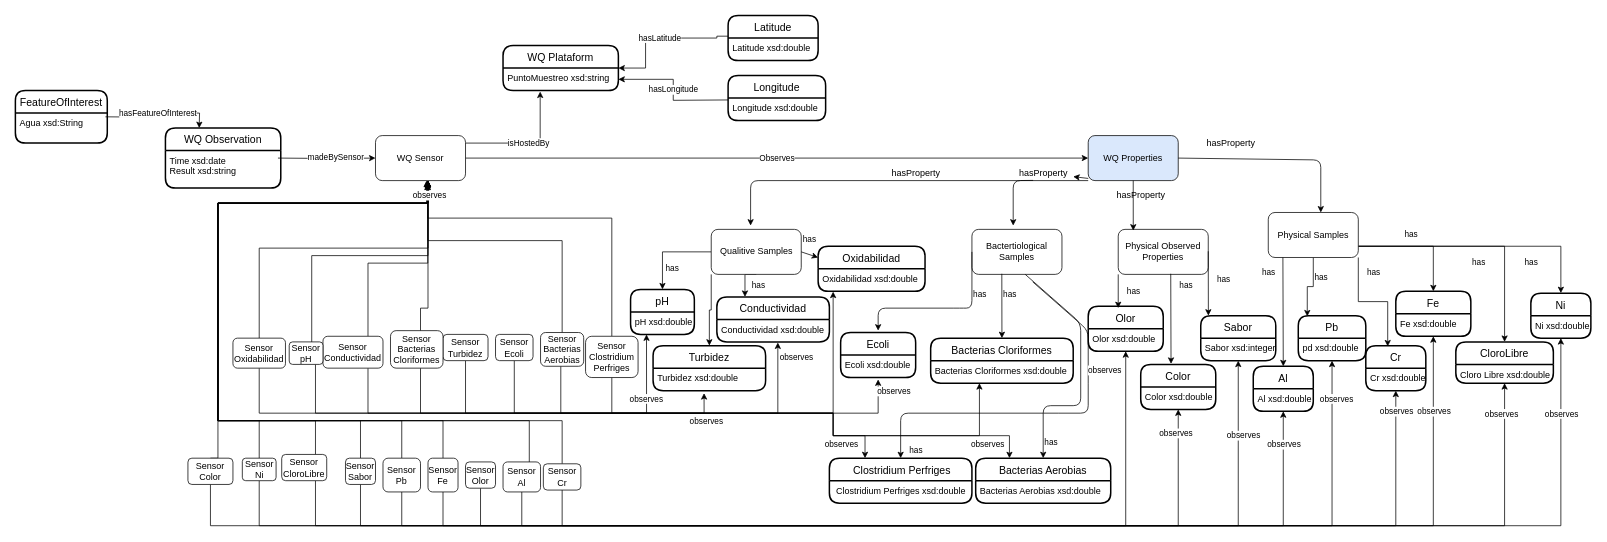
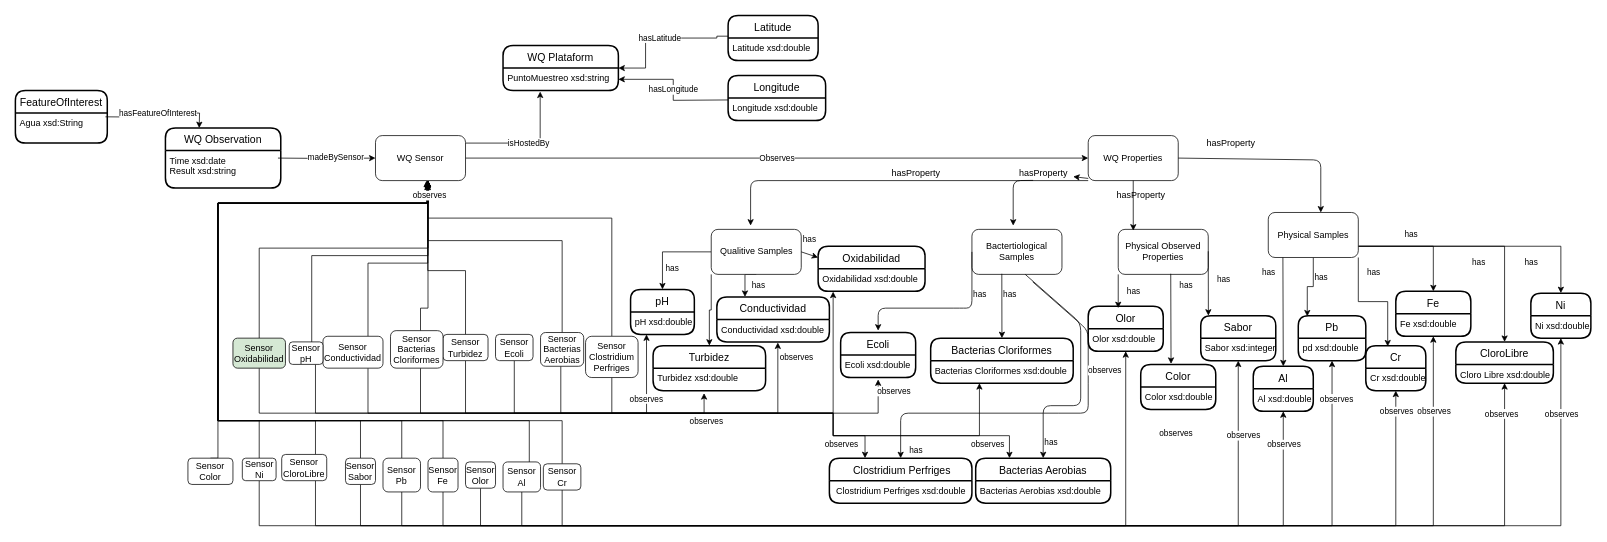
node "WQ Properties": fillcolor #dae8fc -> #ffffff
edge "Sensor Turbidez" -> "WQ Sensor": added
node "Sensor Oxidabilidad": fillcolor #ffffff -> #d5e8d4
edge "Sensor Color" -> "Color xsd:double": removed
